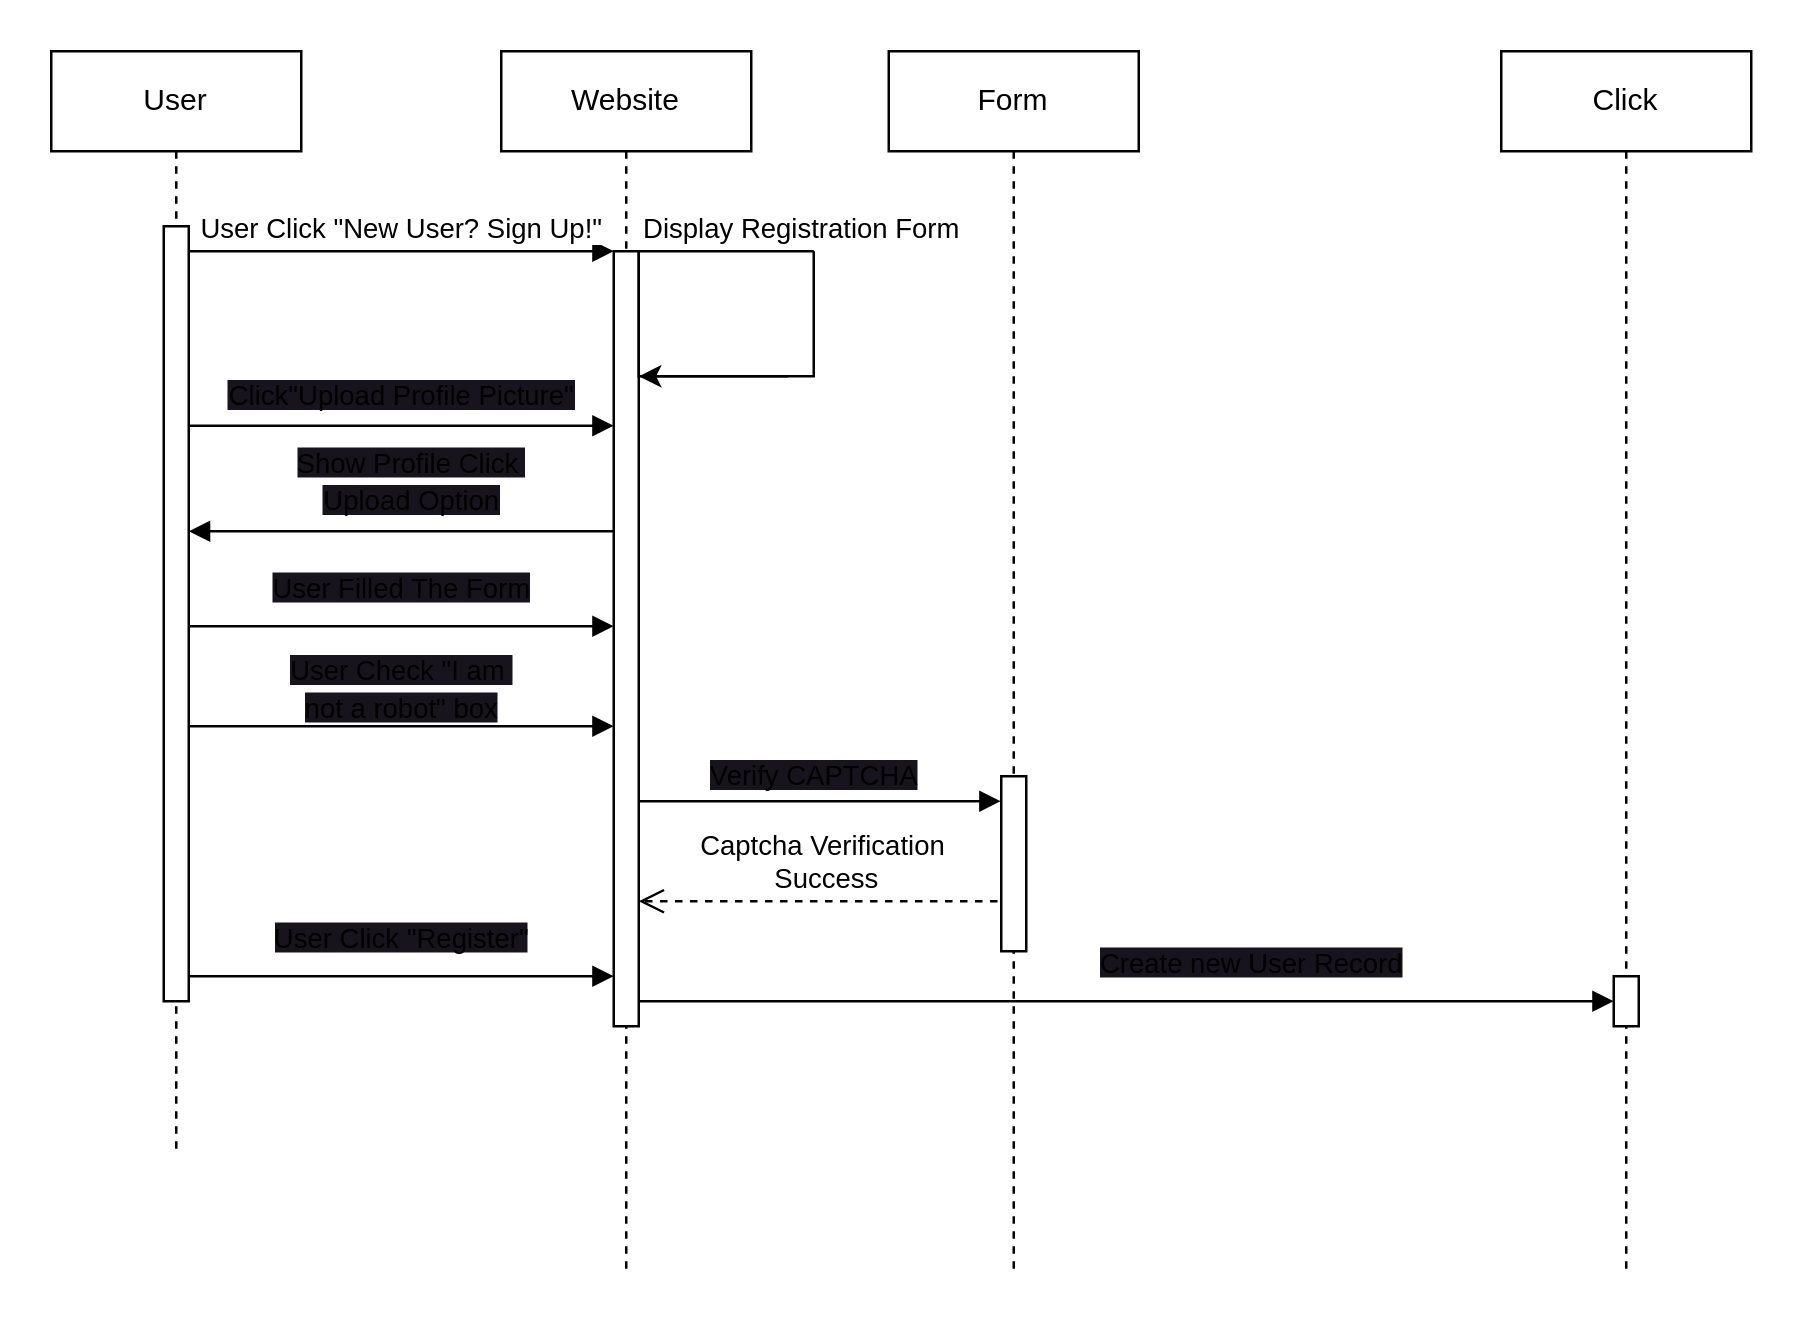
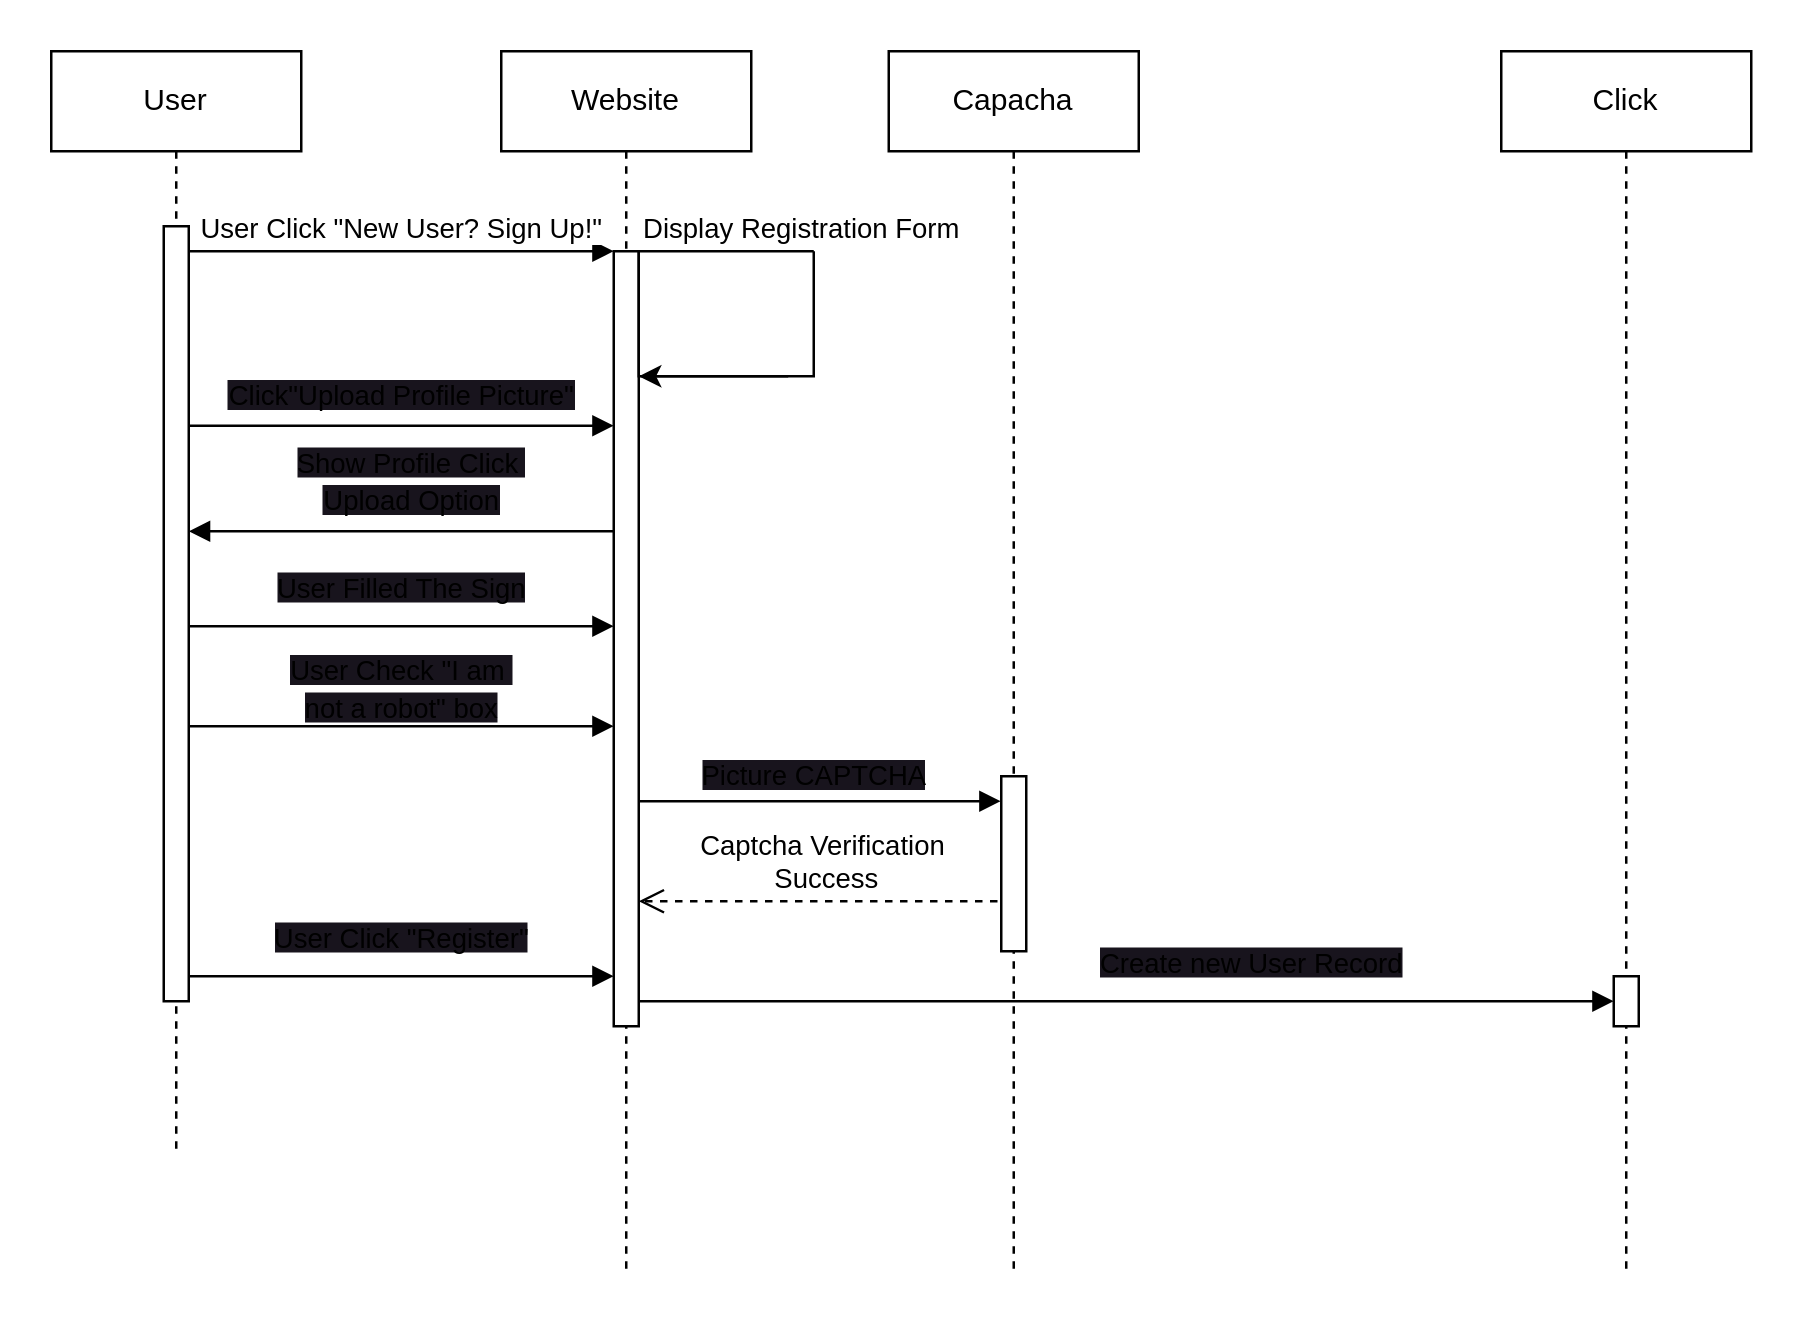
node "Form": label "Form" -> "Capacha"
node "User Filled The Form": label "User Filled The Form" -> "User Filled The Sign"
node "Verify CAPTCHA": label "Verify CAPTCHA" -> "Picture CAPTCHA"
